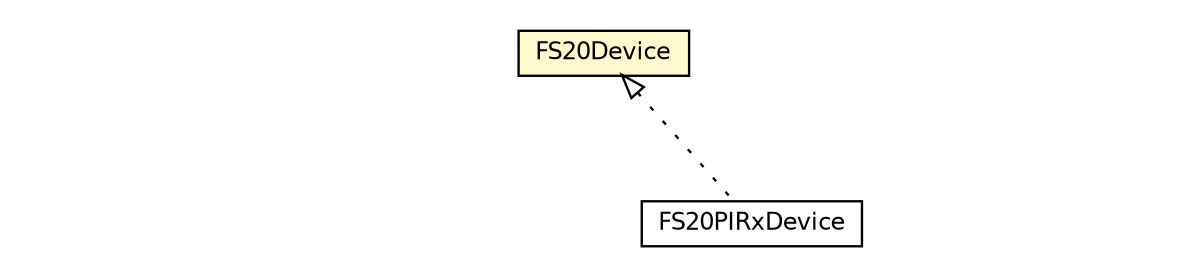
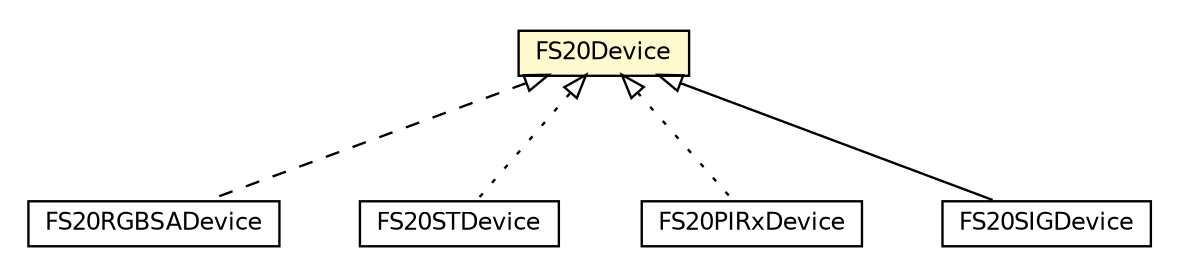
node "FS20RGBSADevice": added
node "FS20STDevice": added
node "FS20SIGDevice": added
